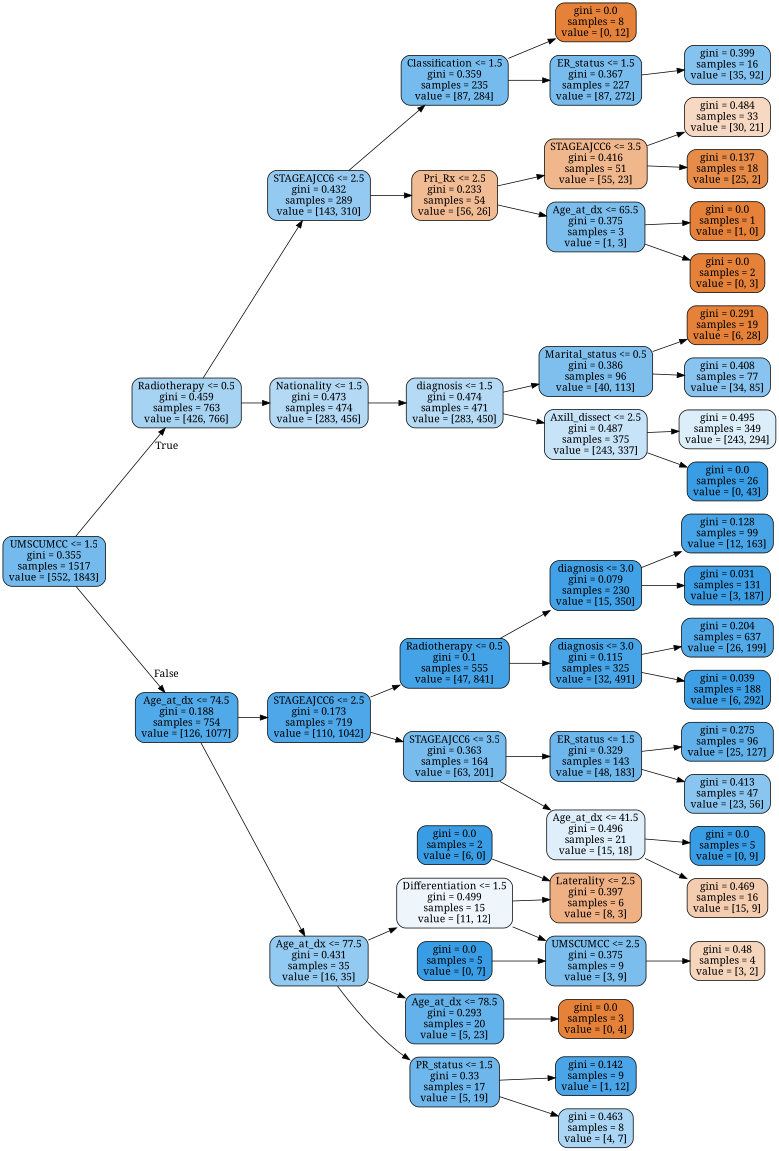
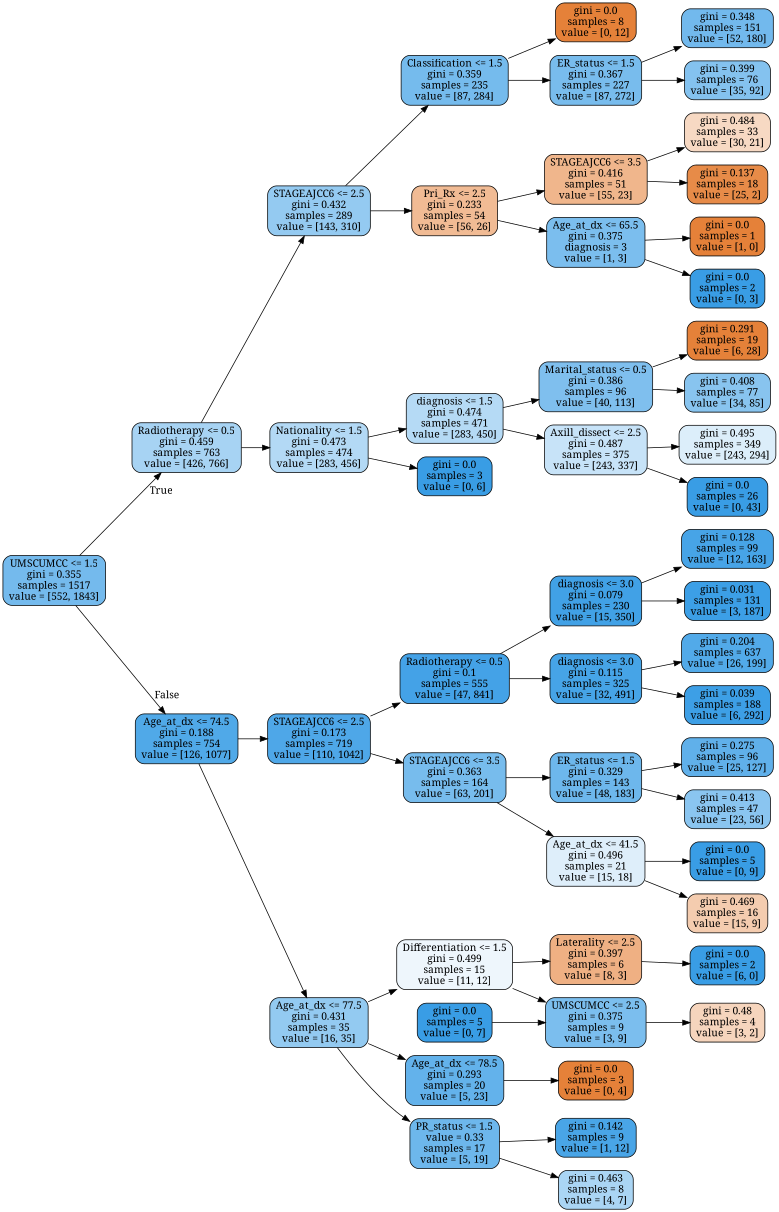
node "gini = 0.348 samples = 151 value = [52, 180]": added
node "gini = 0.399 samples = 16 value = [35, 92]": label "gini = 0.399 samples = 16 value = [35, 92]" -> "gini = 0.399 samples = 76 value = [35, 92]"
node "Age_at_dx <= 65.5 gini = 0.375 samples = 3 value = [1, 3]": label "Age_at_dx <= 65.5 gini = 0.375 samples = 3 value = [1, 3]" -> "Age_at_dx <= 65.5 gini = 0.375 diagnosis = 3 value = [1, 3]"
node "gini = 0.0 samples = 2 value = [0, 3]": fillcolor #e58139ff -> #399de5ff
node "gini = 0.0 samples = 3 value = [0, 6]": added
edge "gini = 0.0 samples = 2 value = [6, 0]" -> "Laterality <= 2.5 gini = 0.397 samples = 6 value = [8, 3]": reversed
node "PR_status <= 1.5 gini = 0.33 samples = 17 value = [5, 19]": label "PR_status <= 1.5 gini = 0.33 samples = 17 value = [5, 19]" -> "PR_status <= 1.5 value = 0.33 samples = 17 value = [5, 19]"
